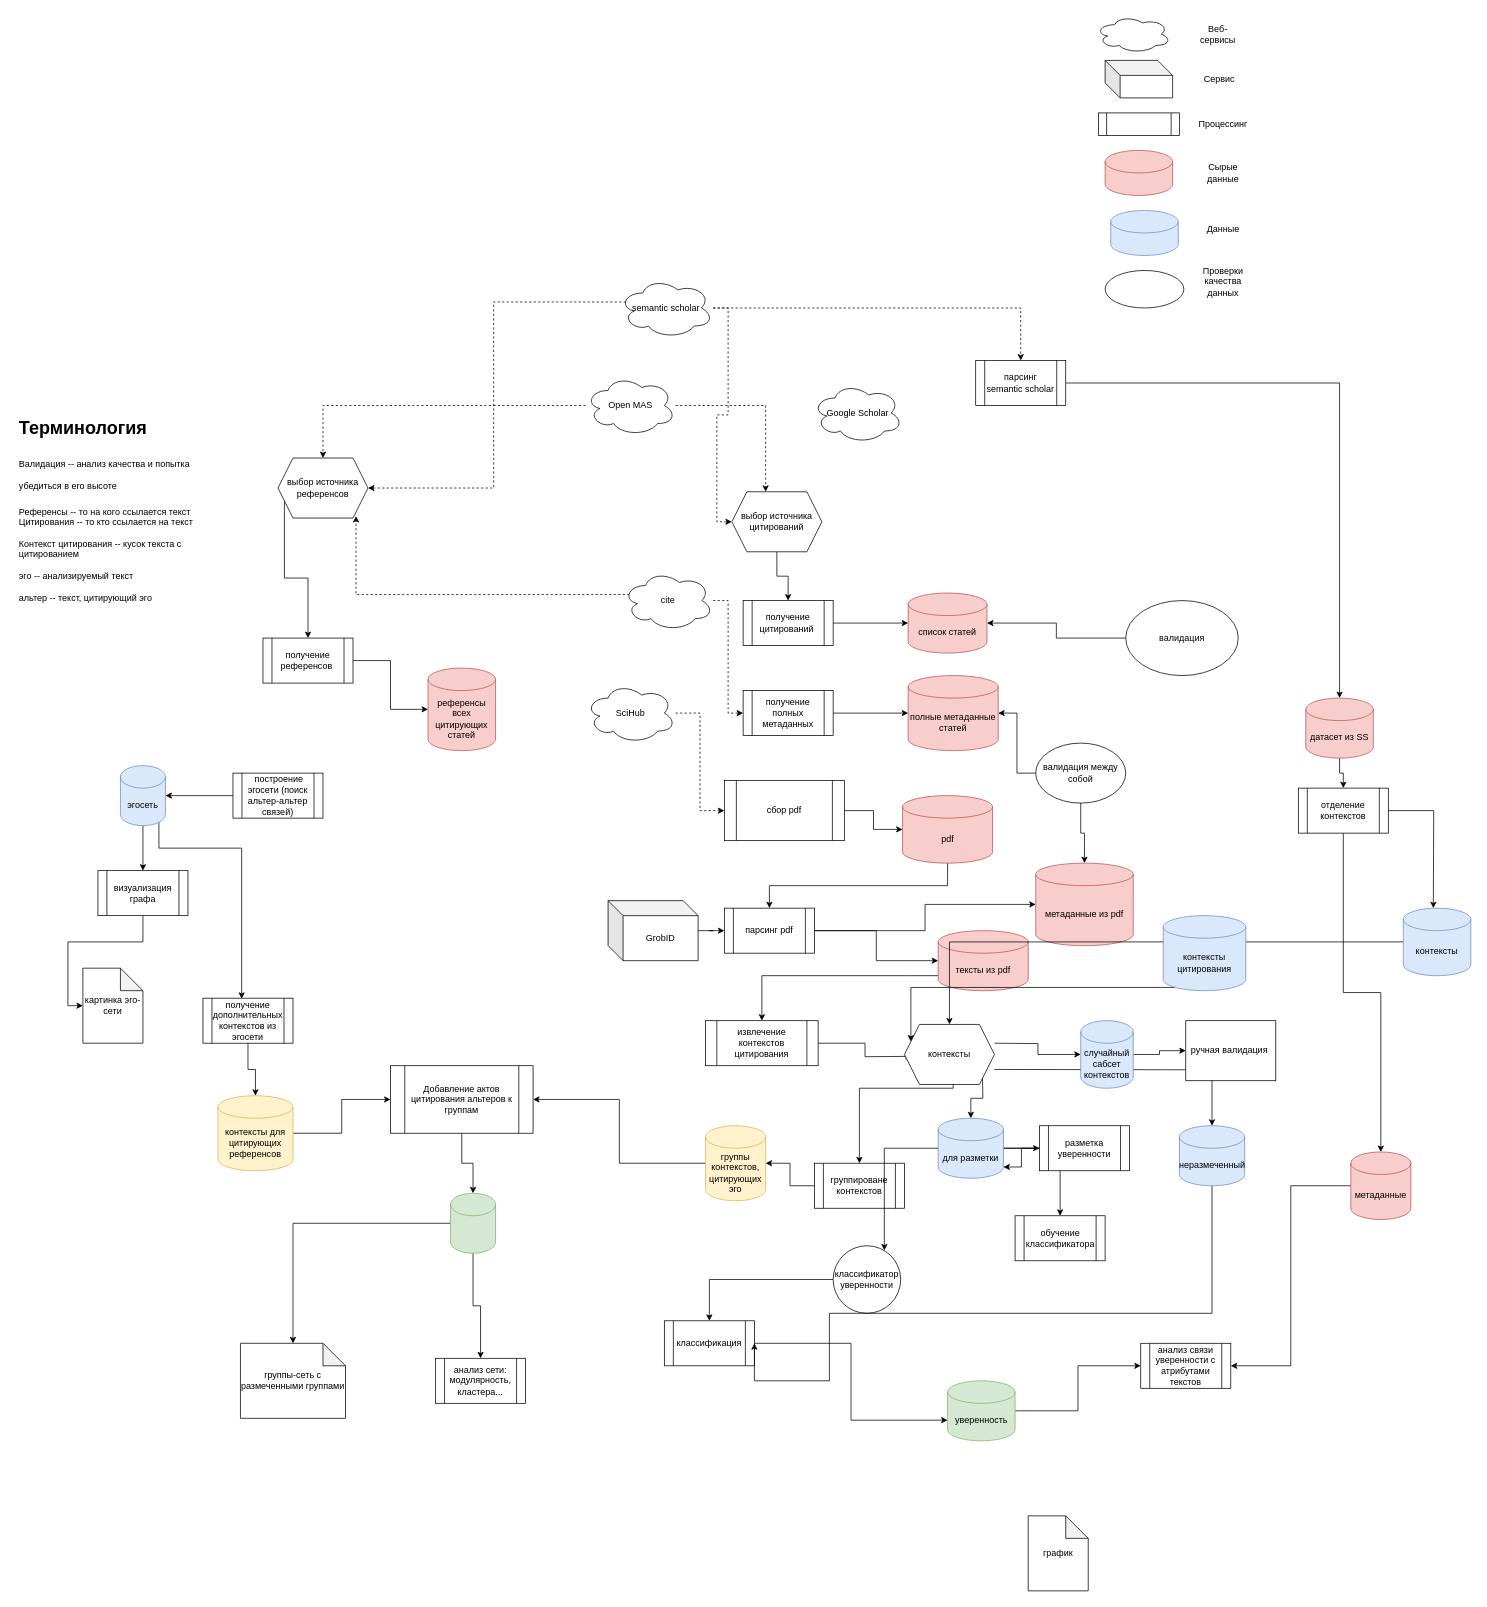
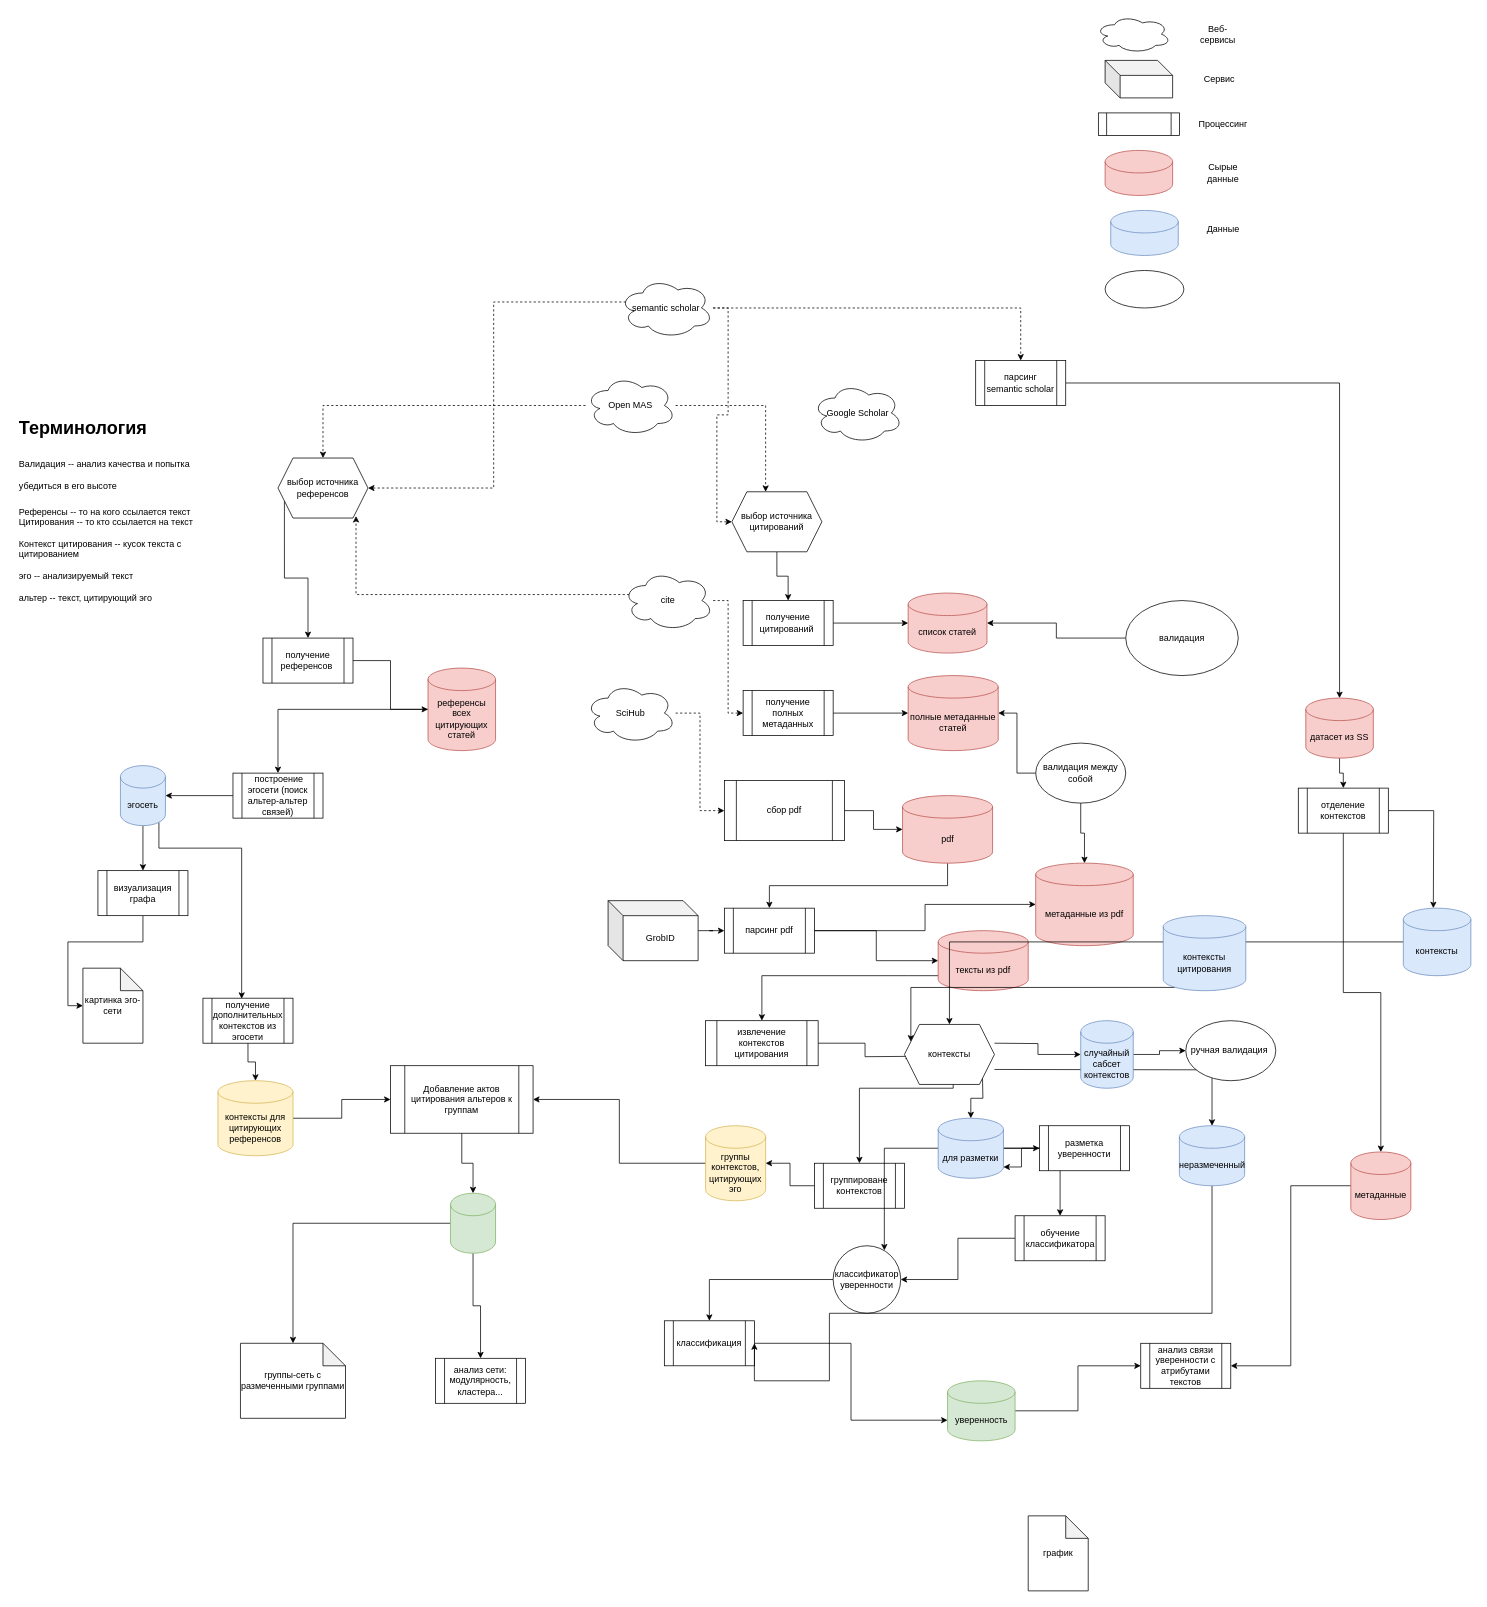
node "Проверки качества данных": removed
edge "референсы всех цитирующих статей" -> "построение эгосети (поиск альтер-альтер связей)": added
node "ручная валидация": shape rectangle -> ellipse
node "контексты для цитирующих референсов": moved (255, 1133) -> (255, 1118)
edge "обучение классификатора" -> "классификатор уверенности": added
